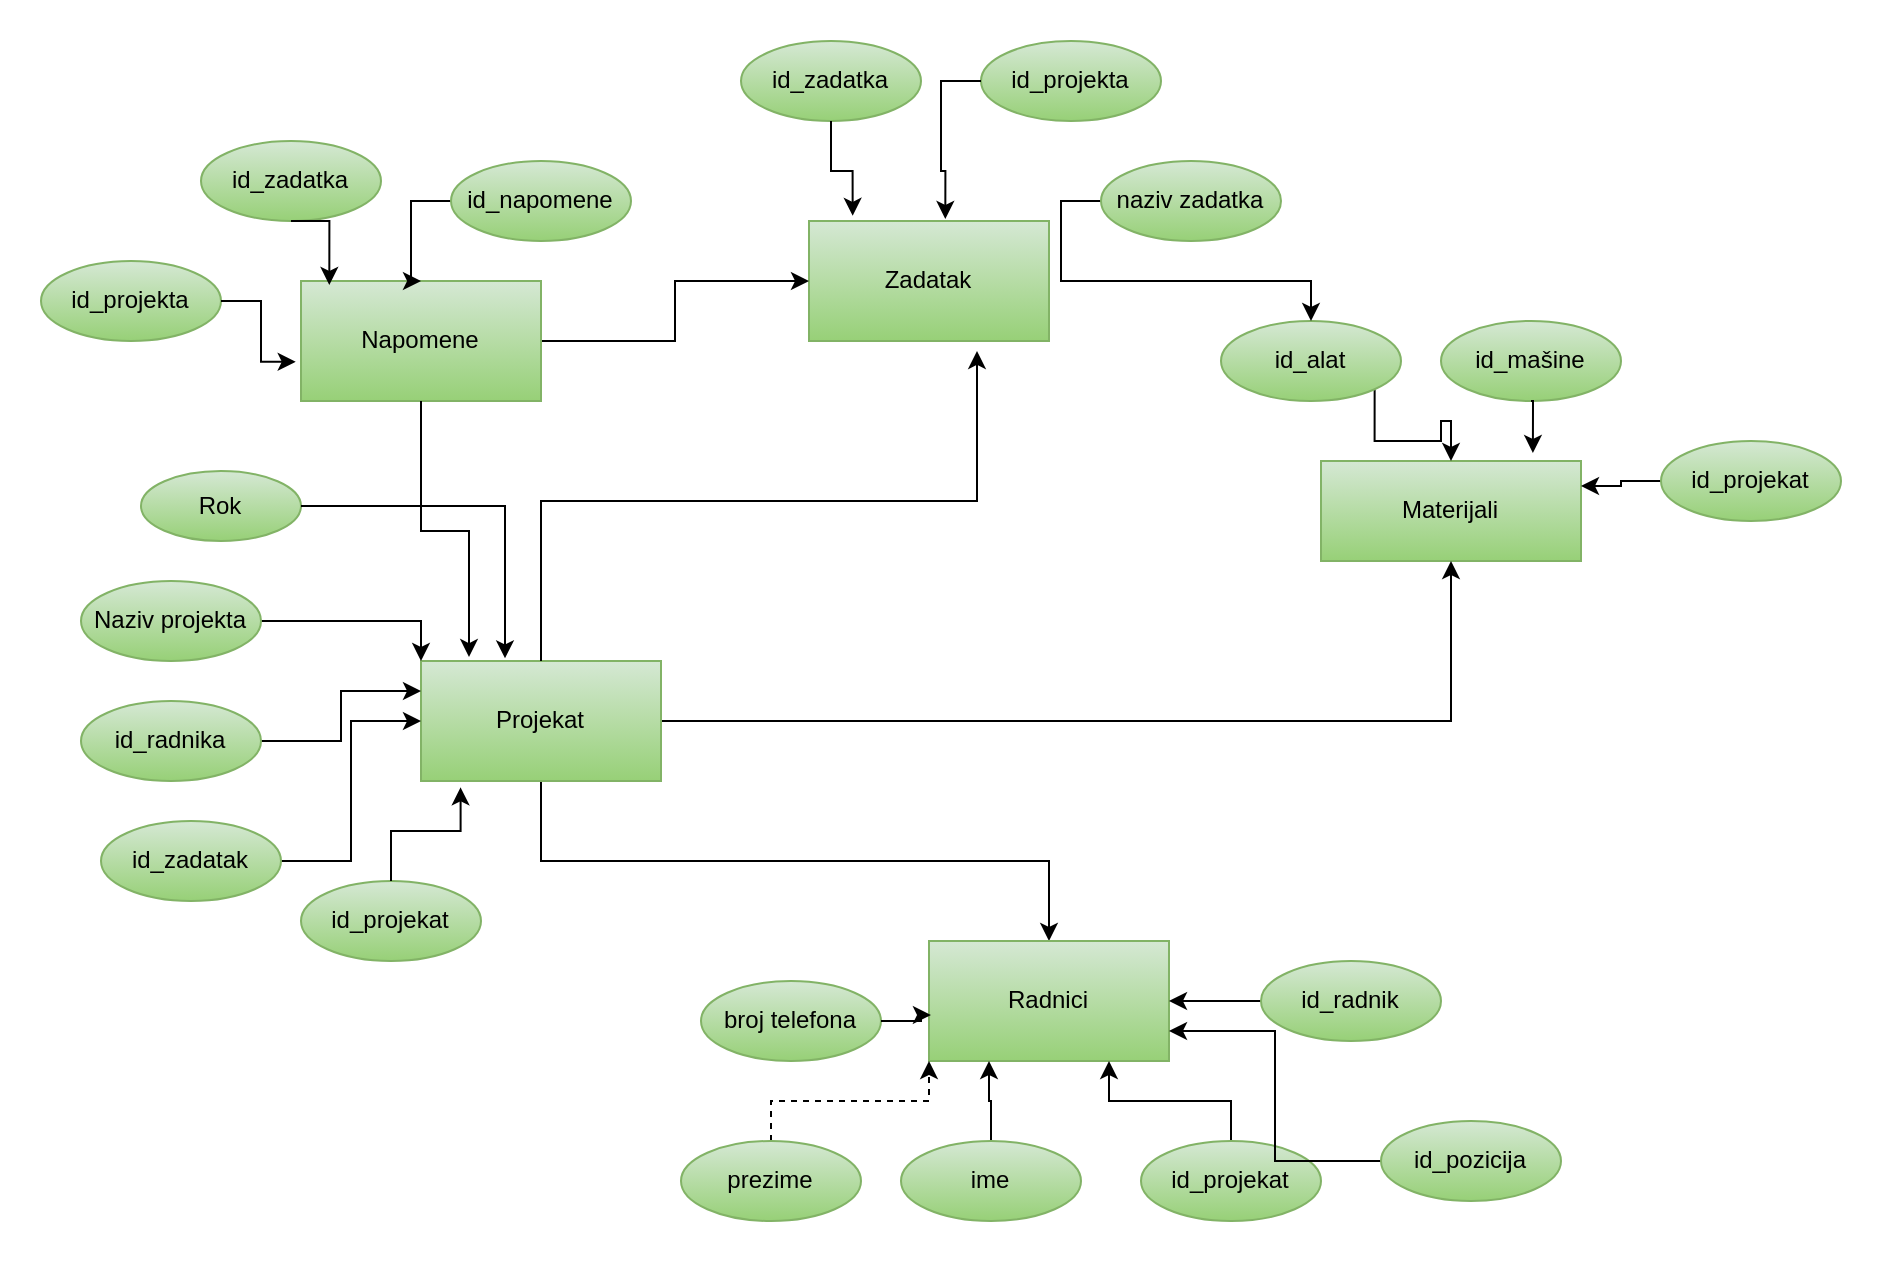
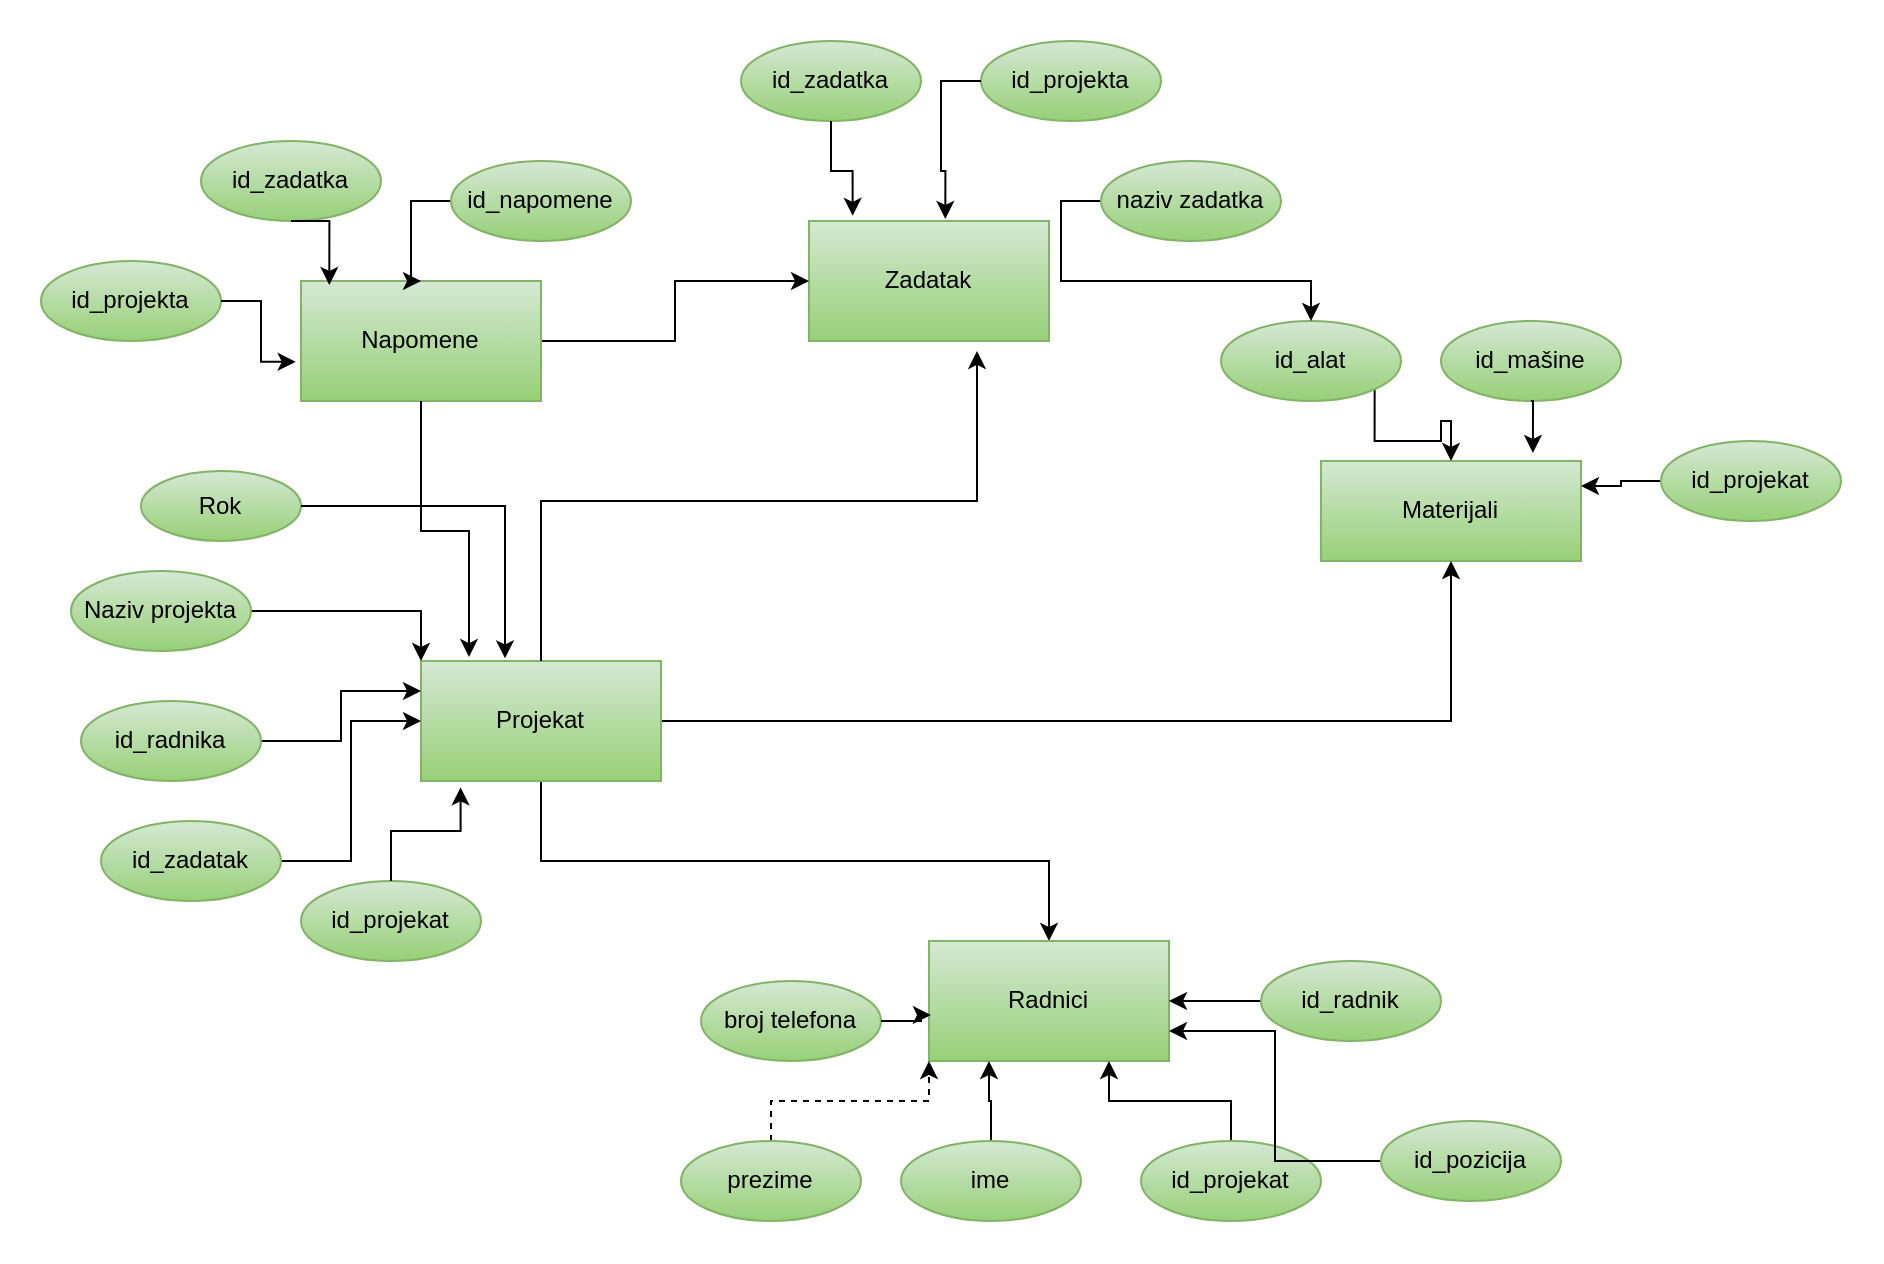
node "Naziv projekta": moved (171, 621) -> (161, 611)
